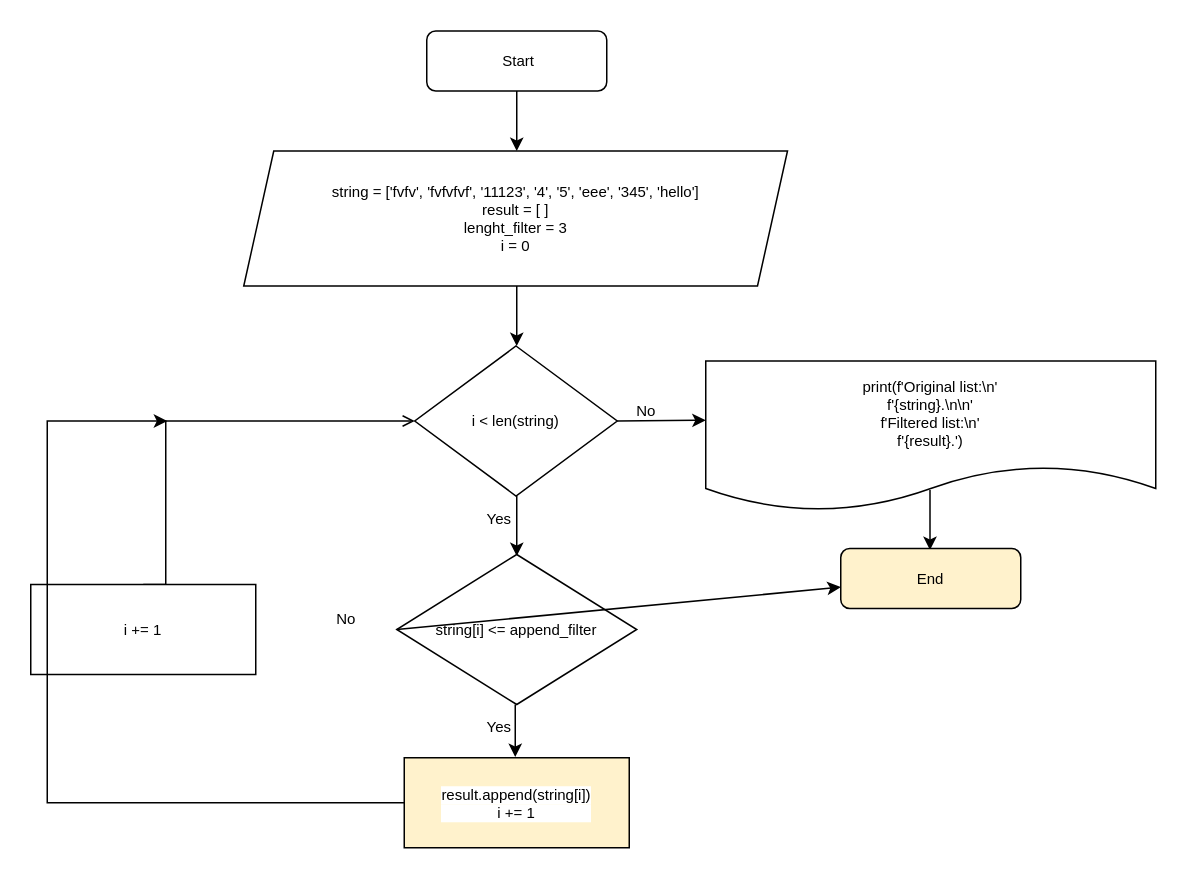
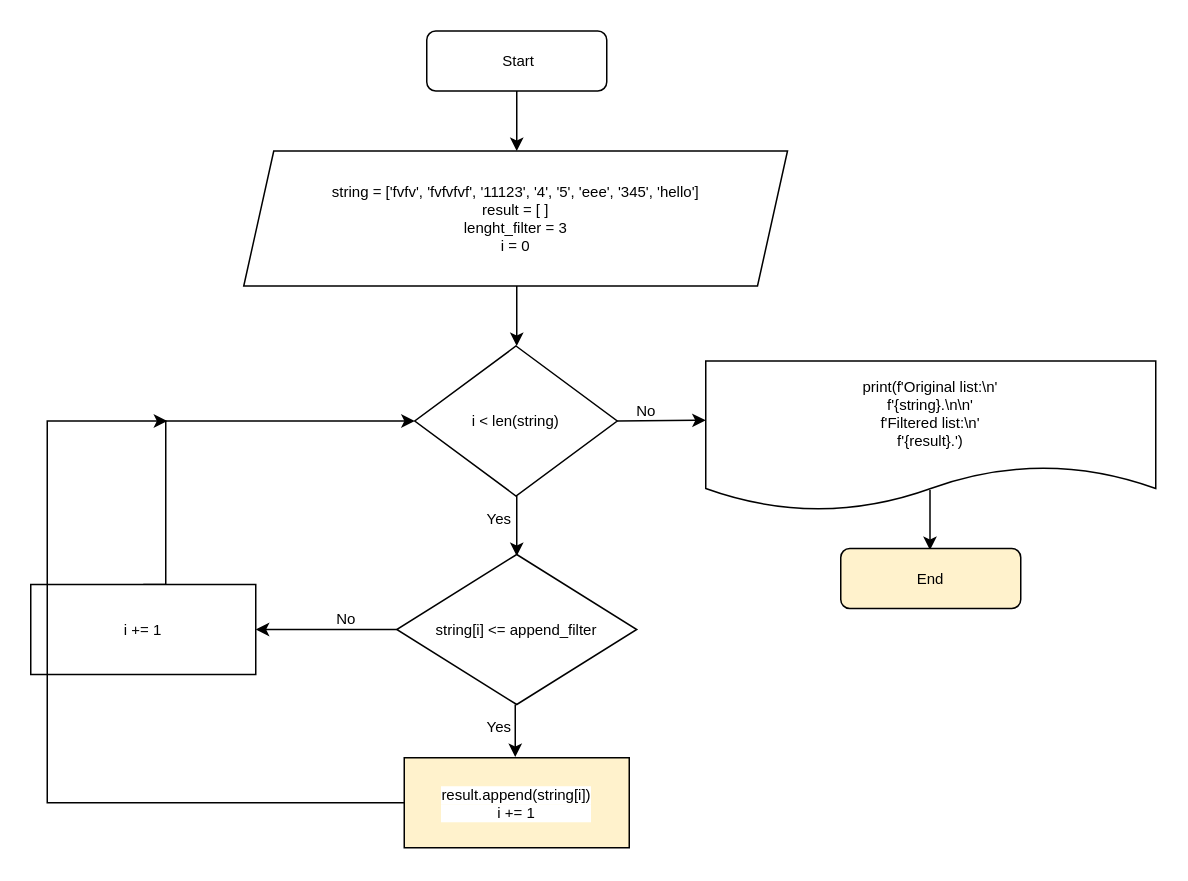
edge "i += 1" -> "i < len(string)": arrowhead open -> classic
edge "string[i] <= append_filter" -> "End": now "string[i] <= append_filter" -> "i += 1"
